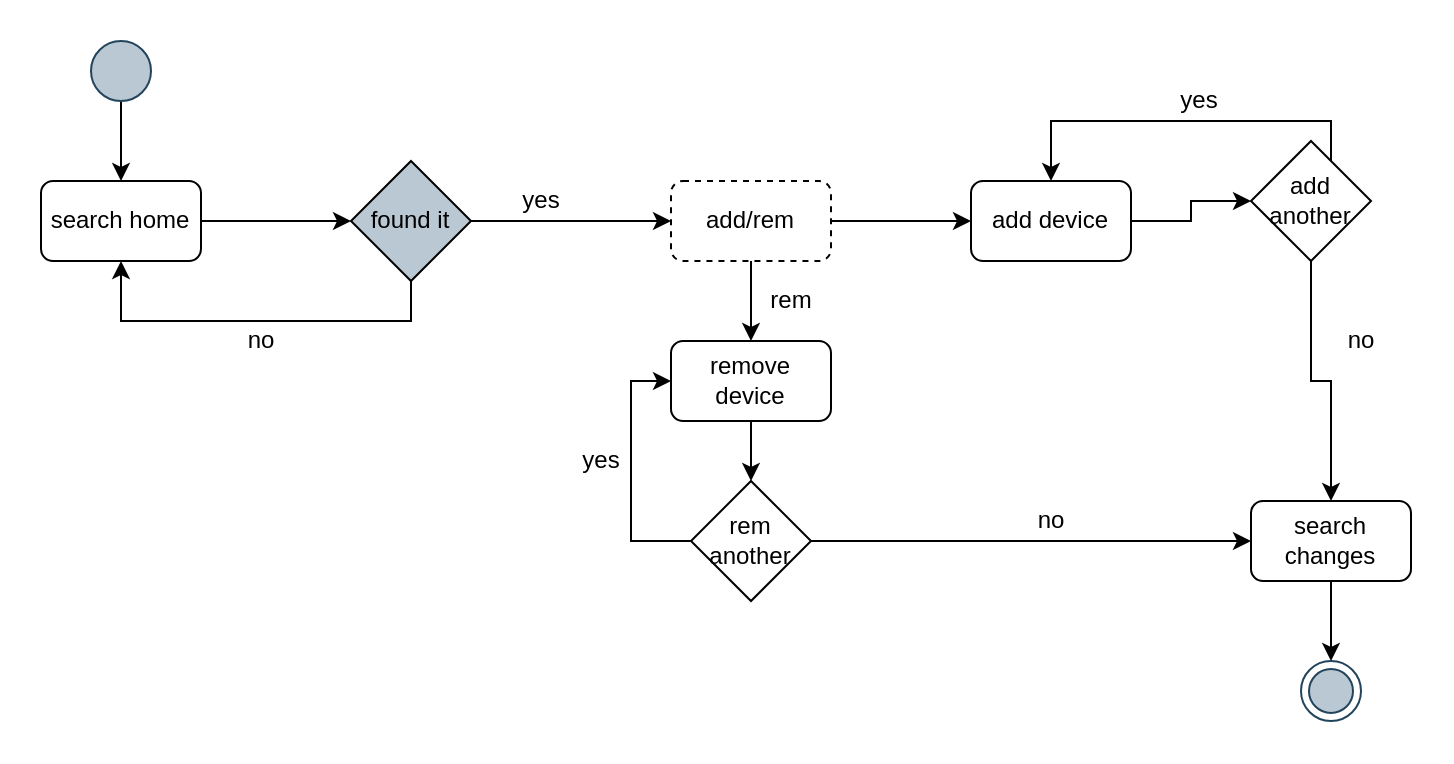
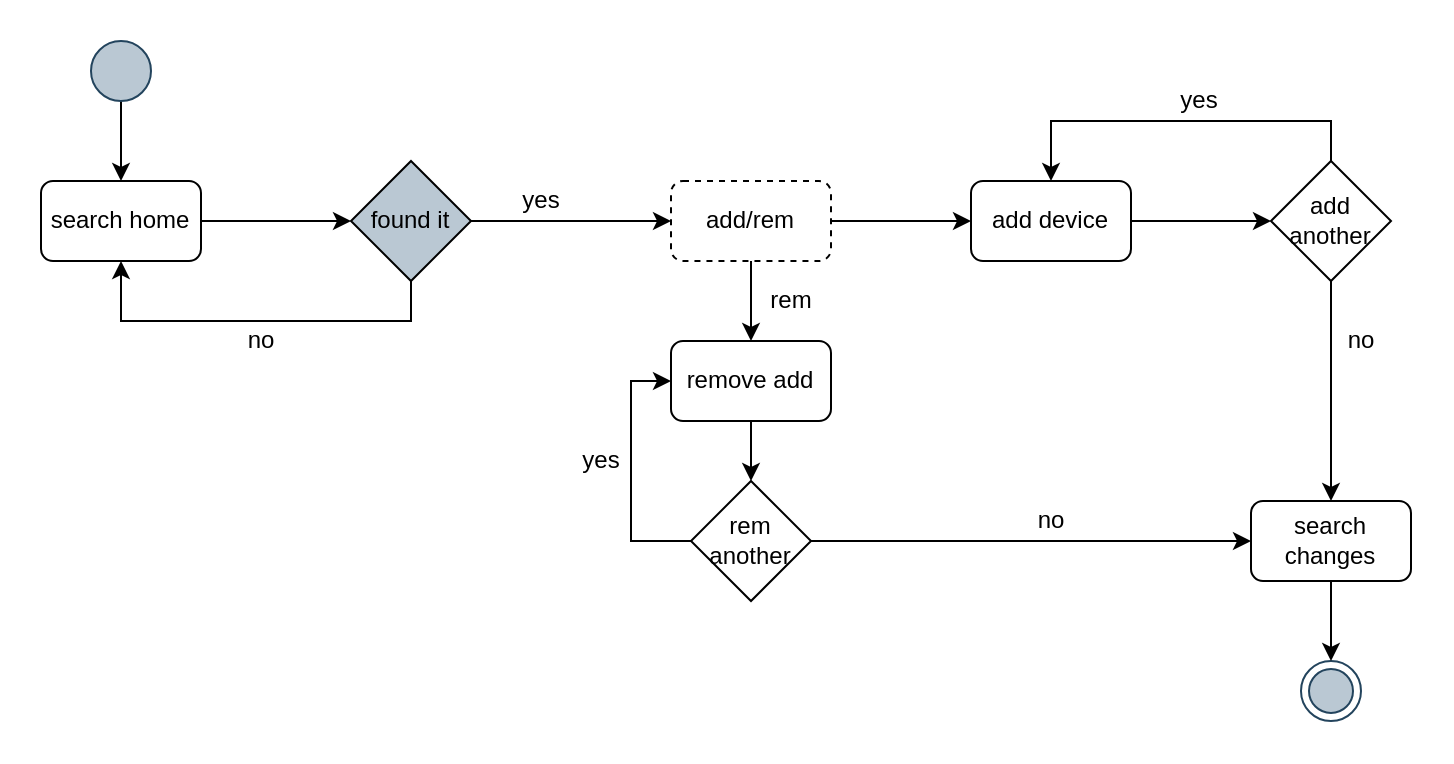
node "add another": moved (1311, 201) -> (1331, 221)
node "remove device": label "remove device" -> "remove add"
